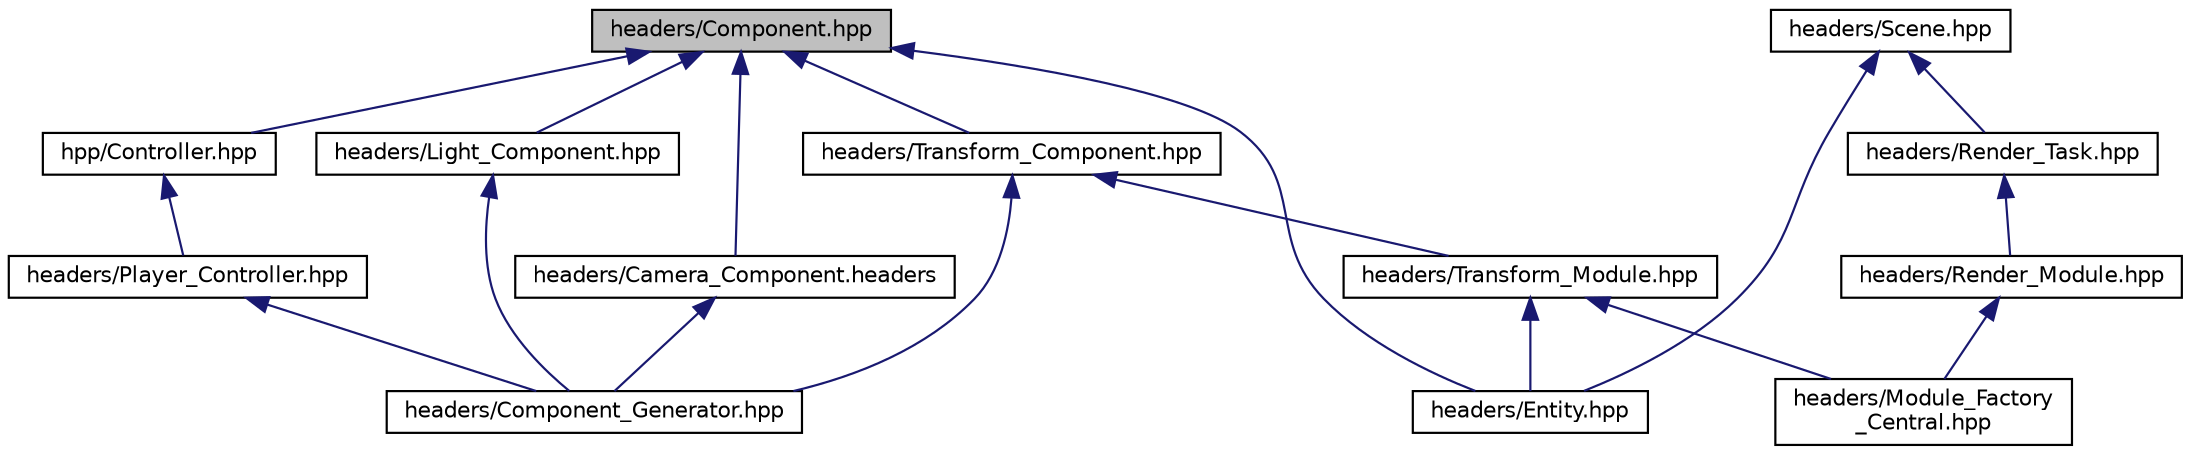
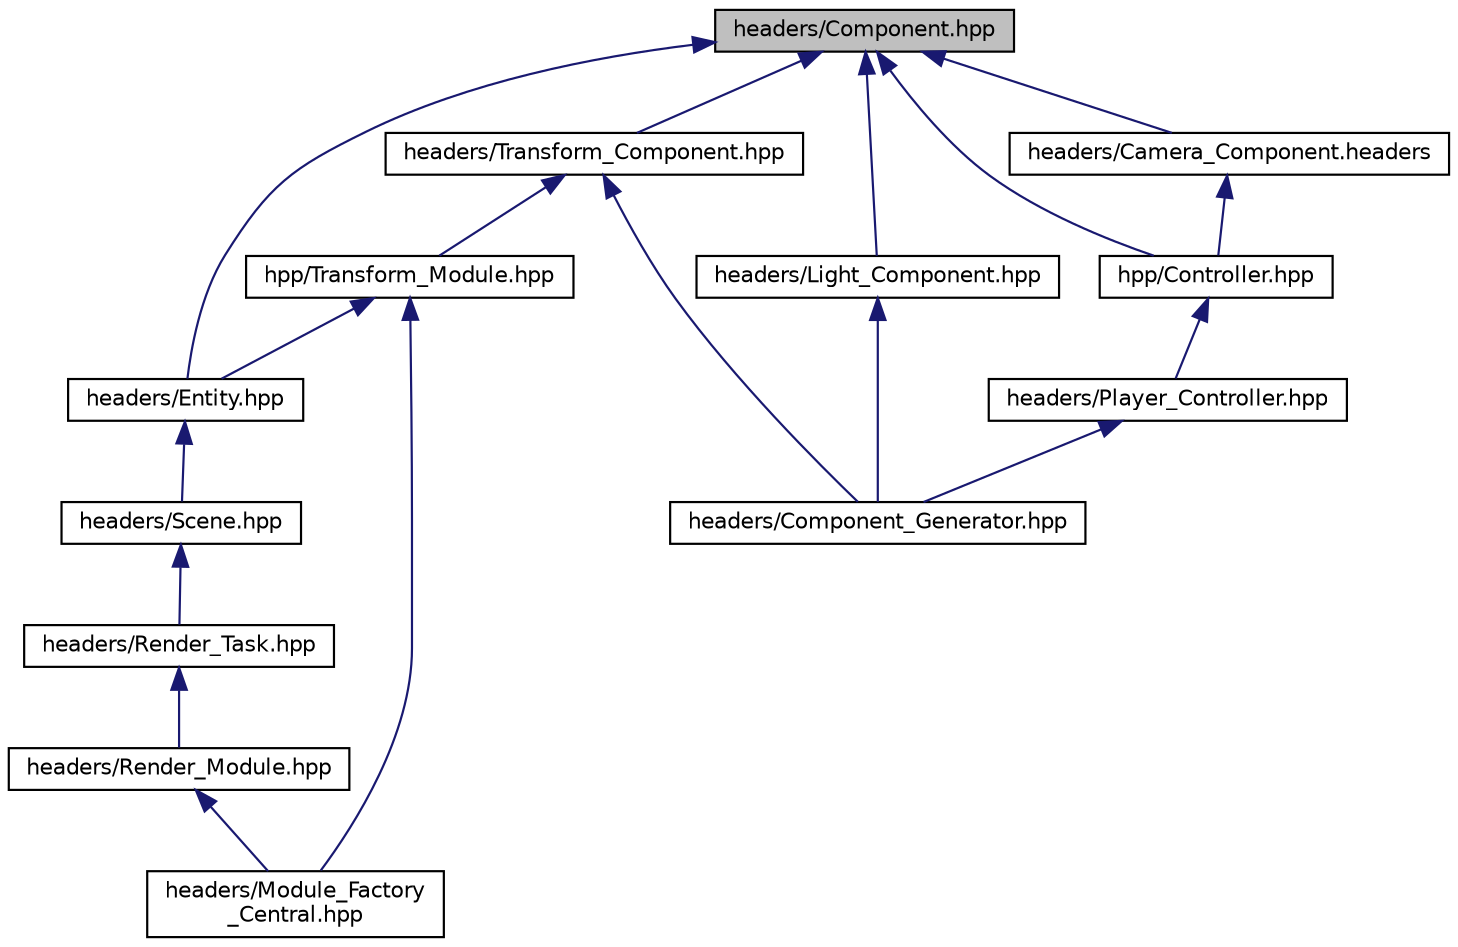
edge "headers/Entity.hpp" -> "headers/Scene.hpp": reversed
node "headers/Transform_Module.hpp": label "headers/Transform_Module.hpp" -> "hpp/Transform_Module.hpp"
edge "headers/Component_Generator.hpp" -> "headers/Camera_Component.headers": now "hpp/Controller.hpp" -> "headers/Camera_Component.headers"
